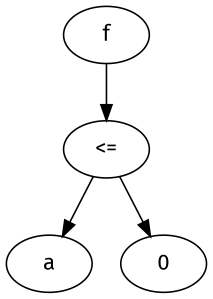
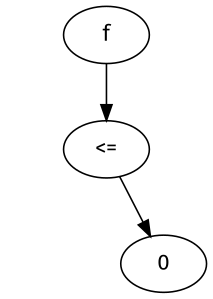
node "a": removed
